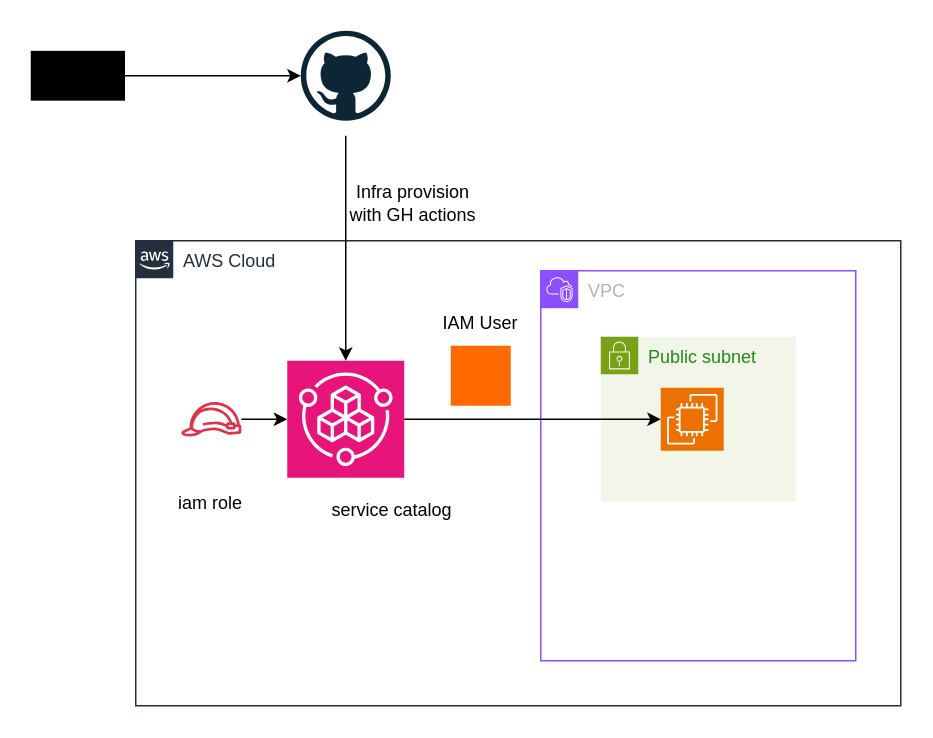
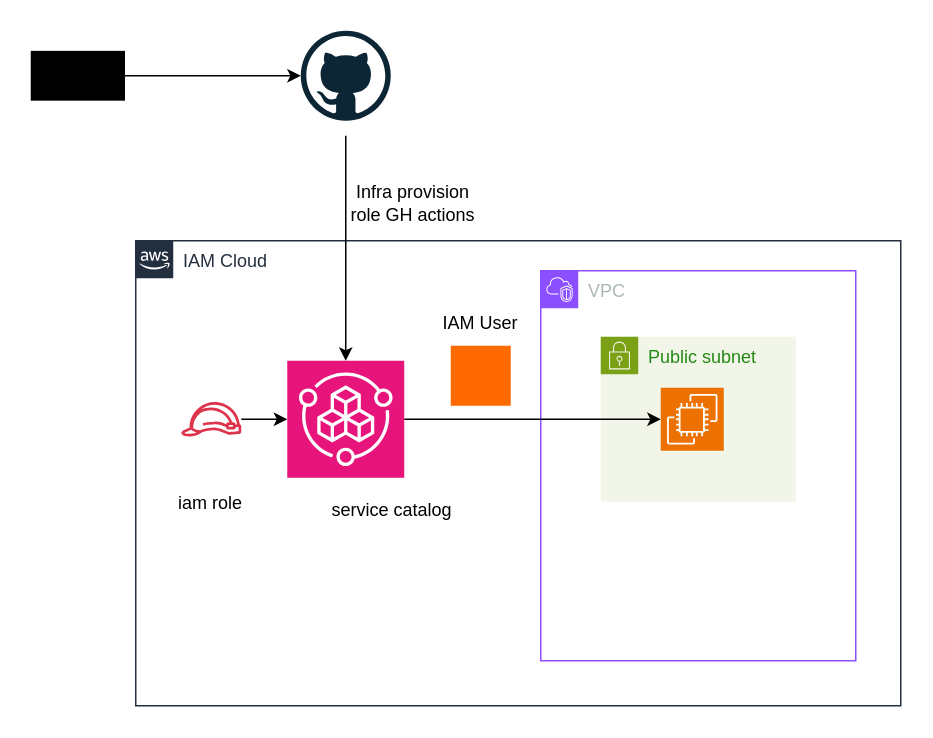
node "Infra provision with GH actions": label "Infra provision with GH actions" -> "Infra provision role GH actions"
node "AWS Cloud": label "AWS Cloud" -> "IAM Cloud"
